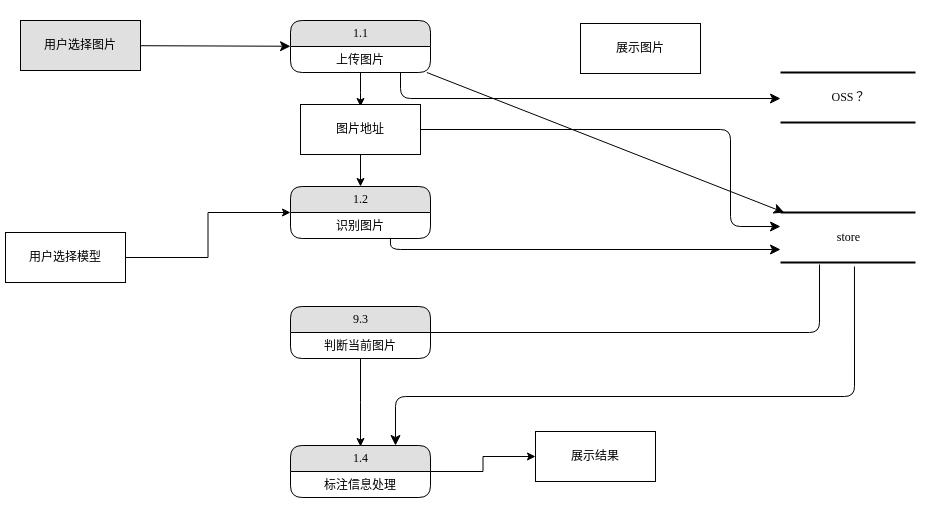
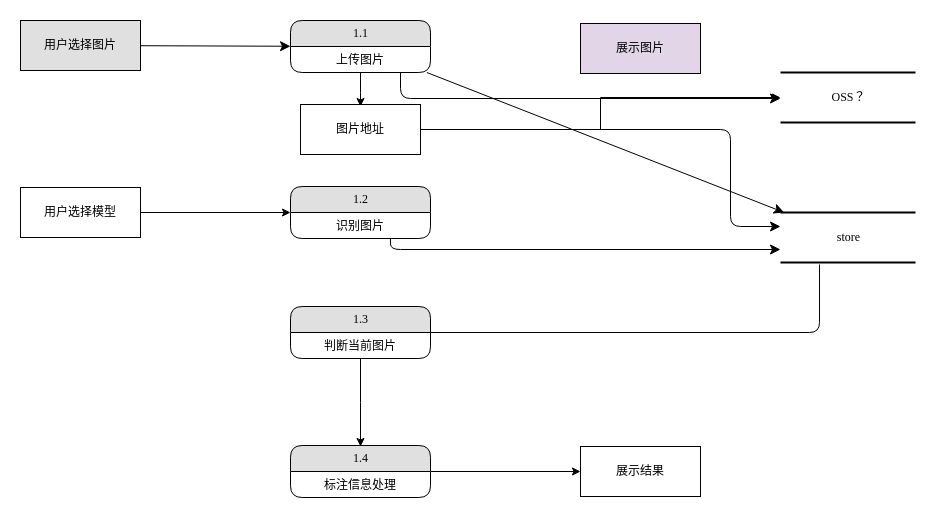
node "展示图片": fillcolor #ffffff -> #e1d5e7
edge "图片地址" -> "1.2": now "图片地址" -> "OSS？"
node "用户选择模型": moved (66, 258) -> (81, 213)
node "9.3": label "9.3" -> "1.3"
edge "store" -> "1.4": removed
node "展示结果": moved (596, 457) -> (641, 472)
